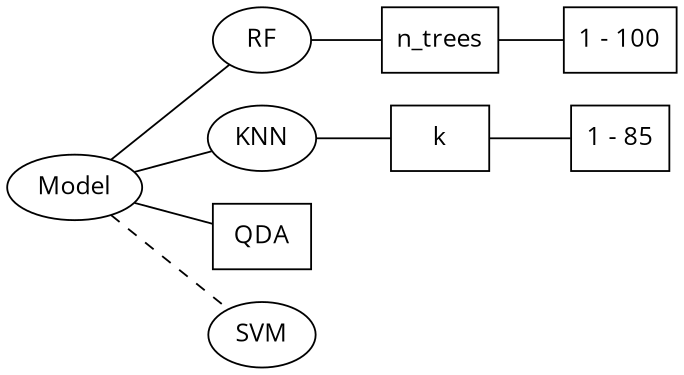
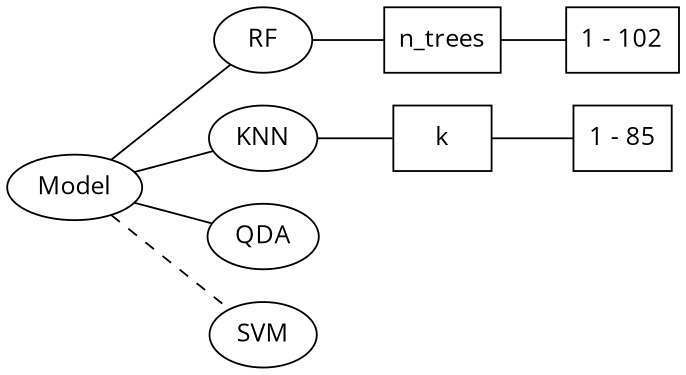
node "1 - 100": label "1 - 100" -> "1 - 102"
node "QDA": shape box -> ellipse
